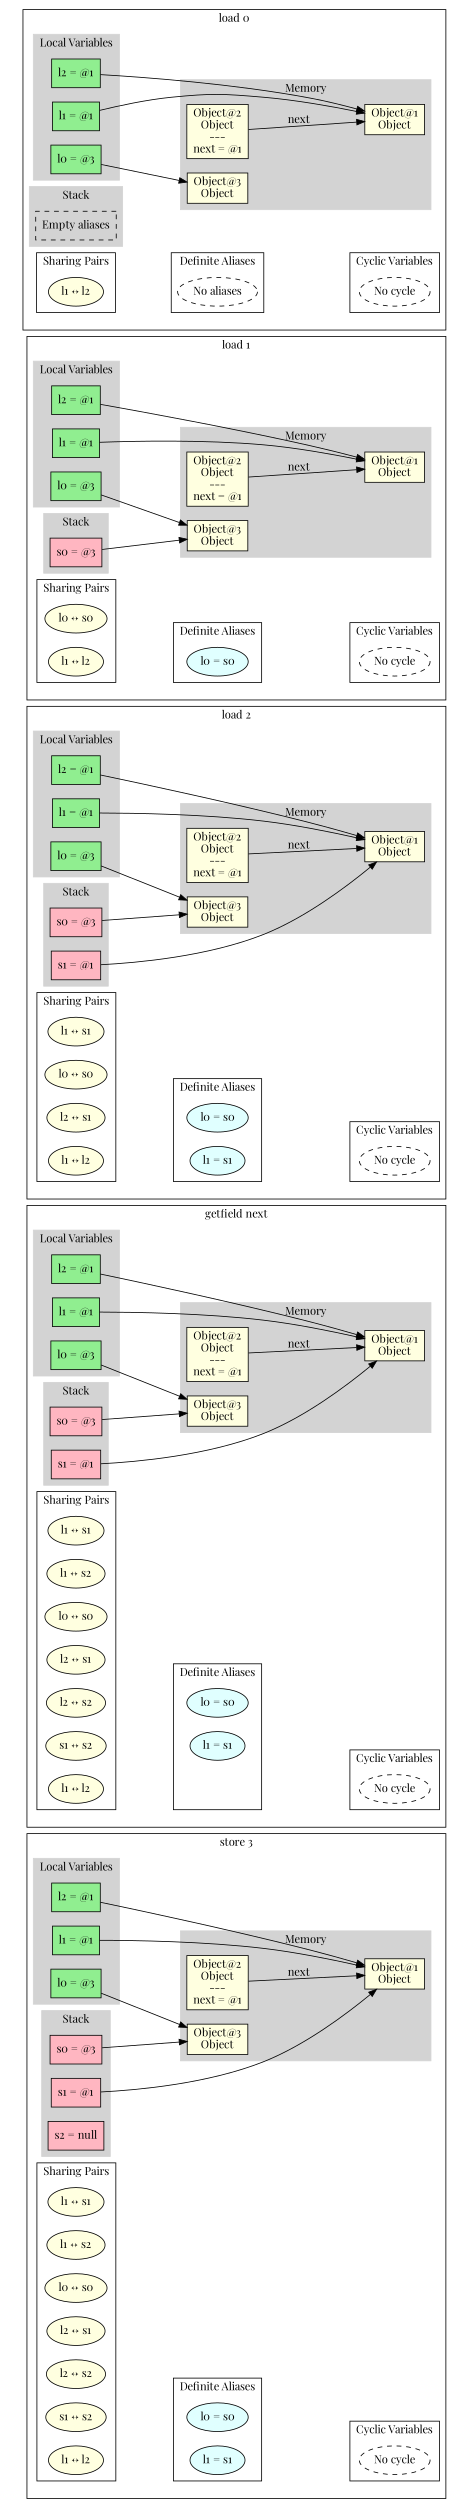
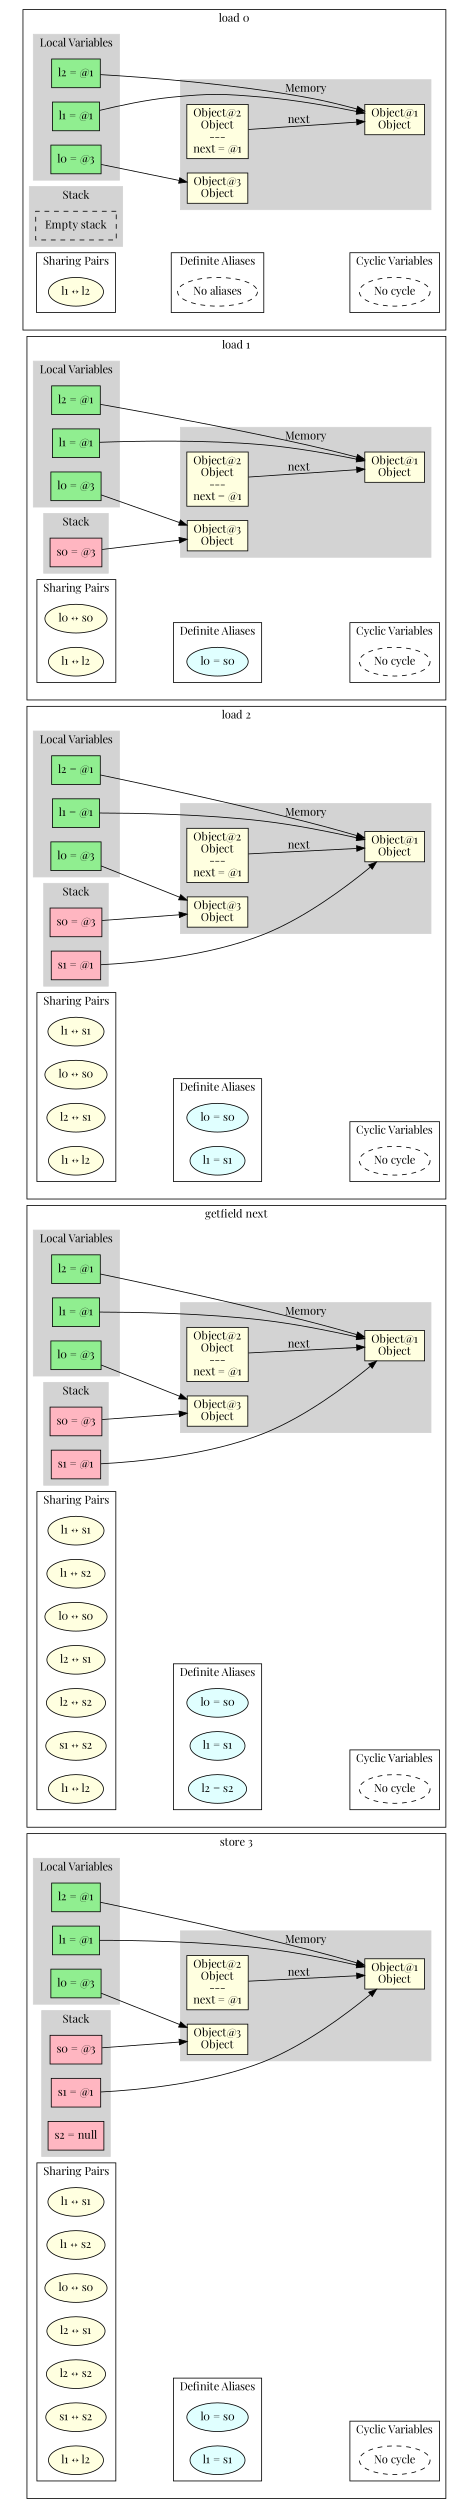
node "Empty aliases": label "Empty aliases" -> "Empty stack"
node "l2 = s2": added
